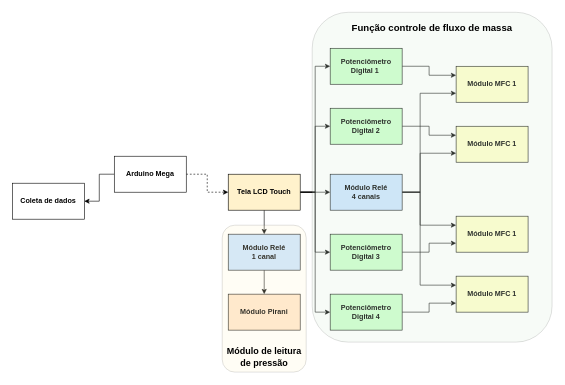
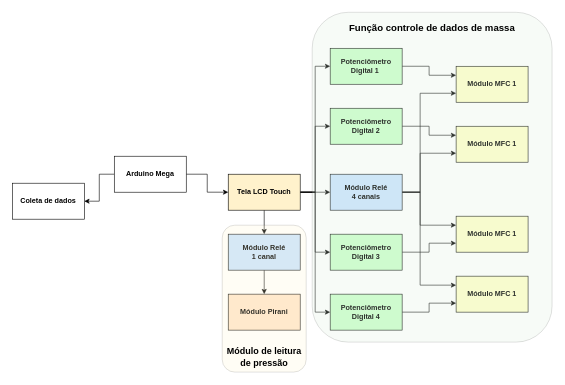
node "Função controle de fluxo de massa": label "Função controle de fluxo de massa" -> "Função controle de dados de massa"
edge "Arduino Mega" -> "Tela LCD Touch": style dashed -> solid
